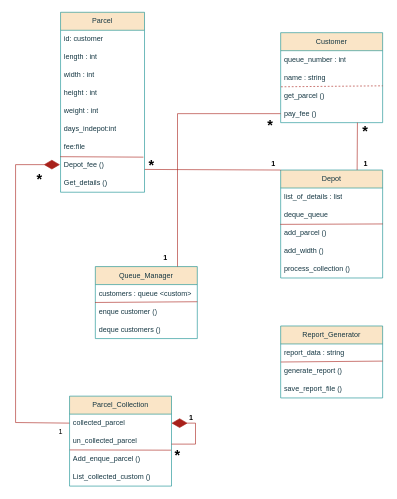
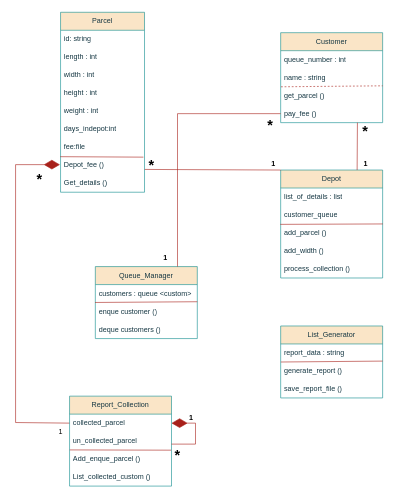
node "id: customer": label "id: customer" -> "id: string"
node "deque_queue": label "deque_queue" -> "customer_queue"
node "Report_Generator": label "Report_Generator" -> "List_Generator"
node "Parcel_Collection": label "Parcel_Collection" -> "Report_Collection"
